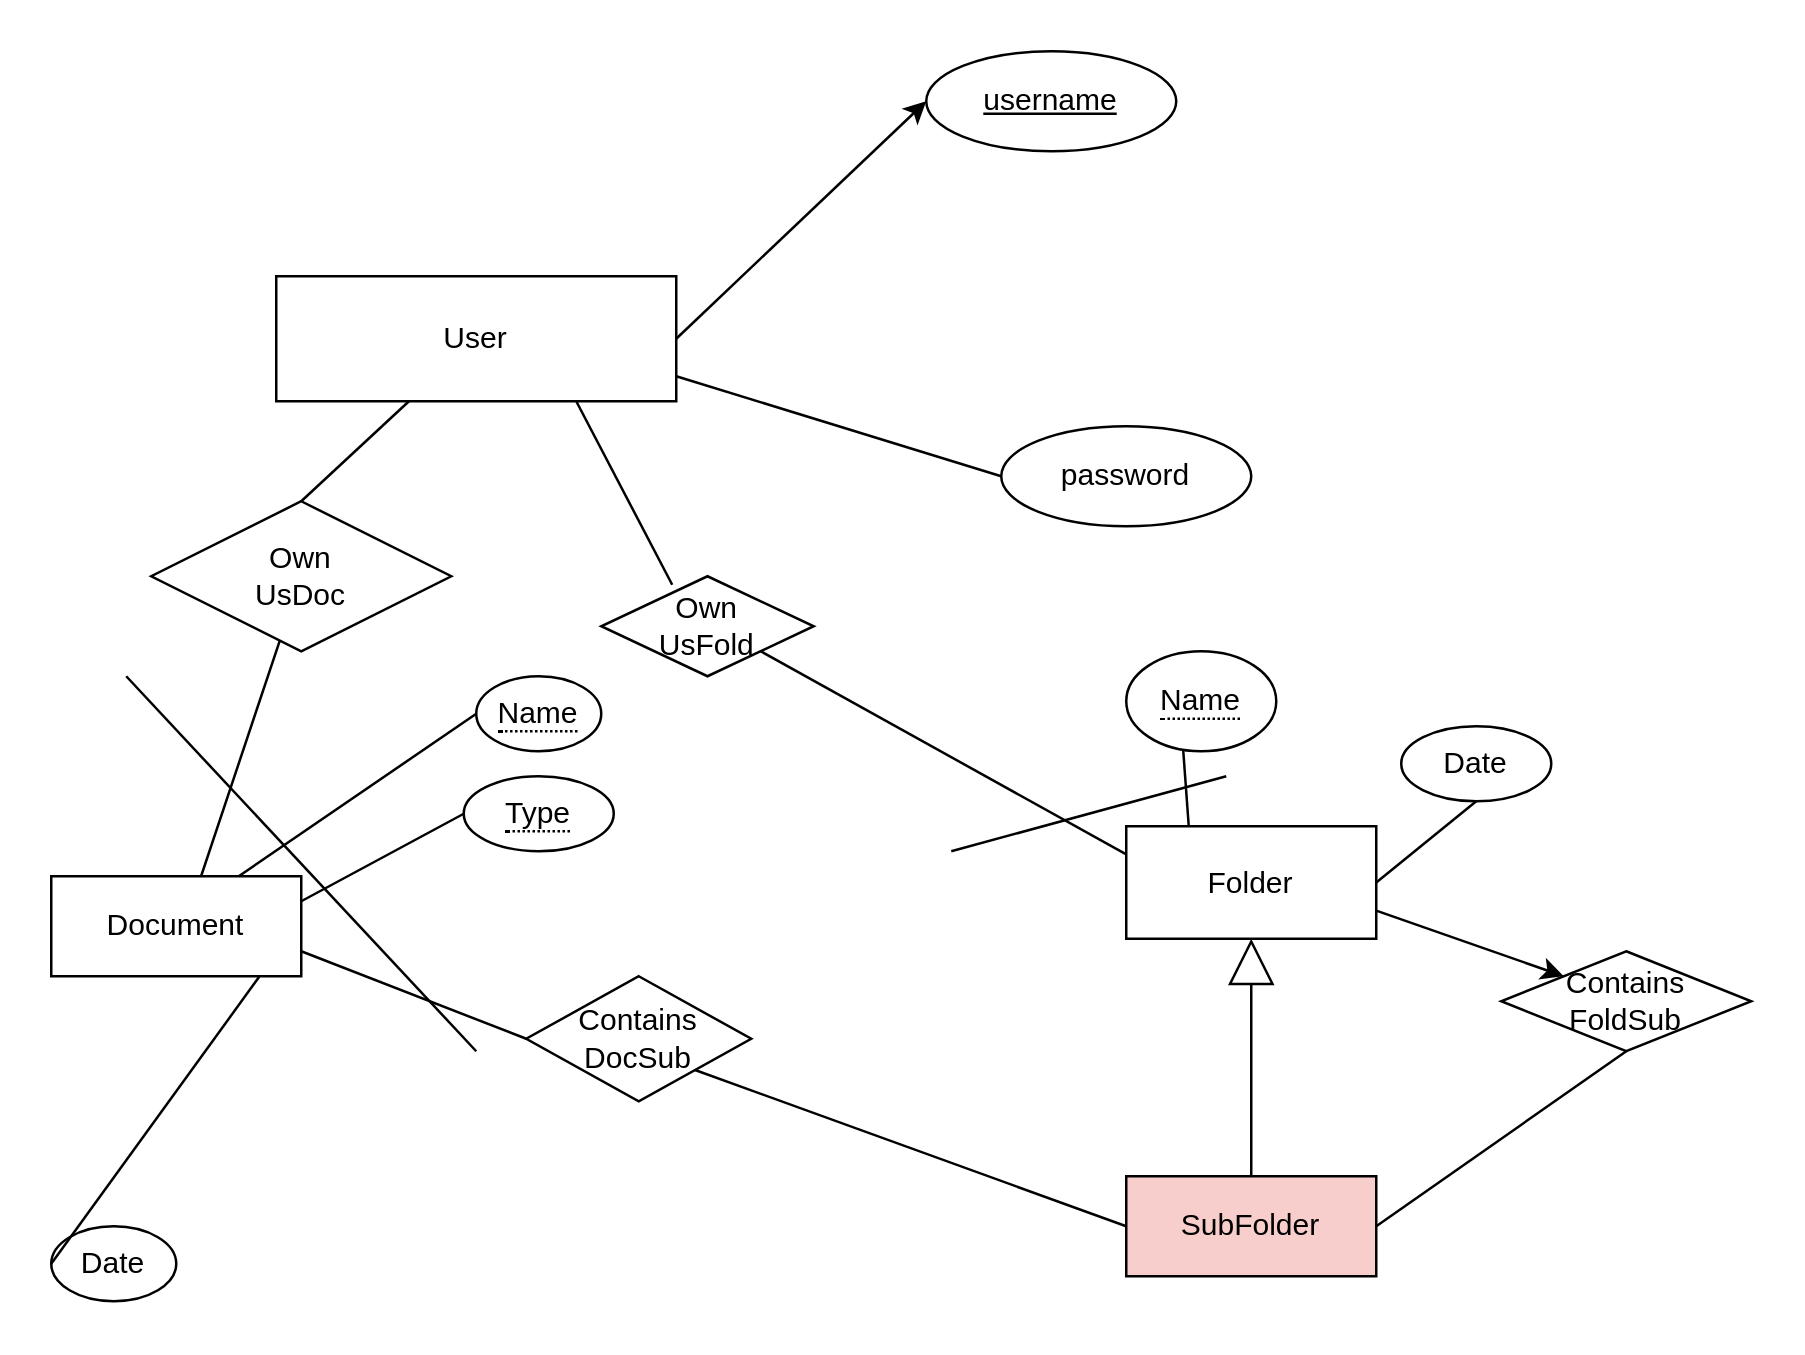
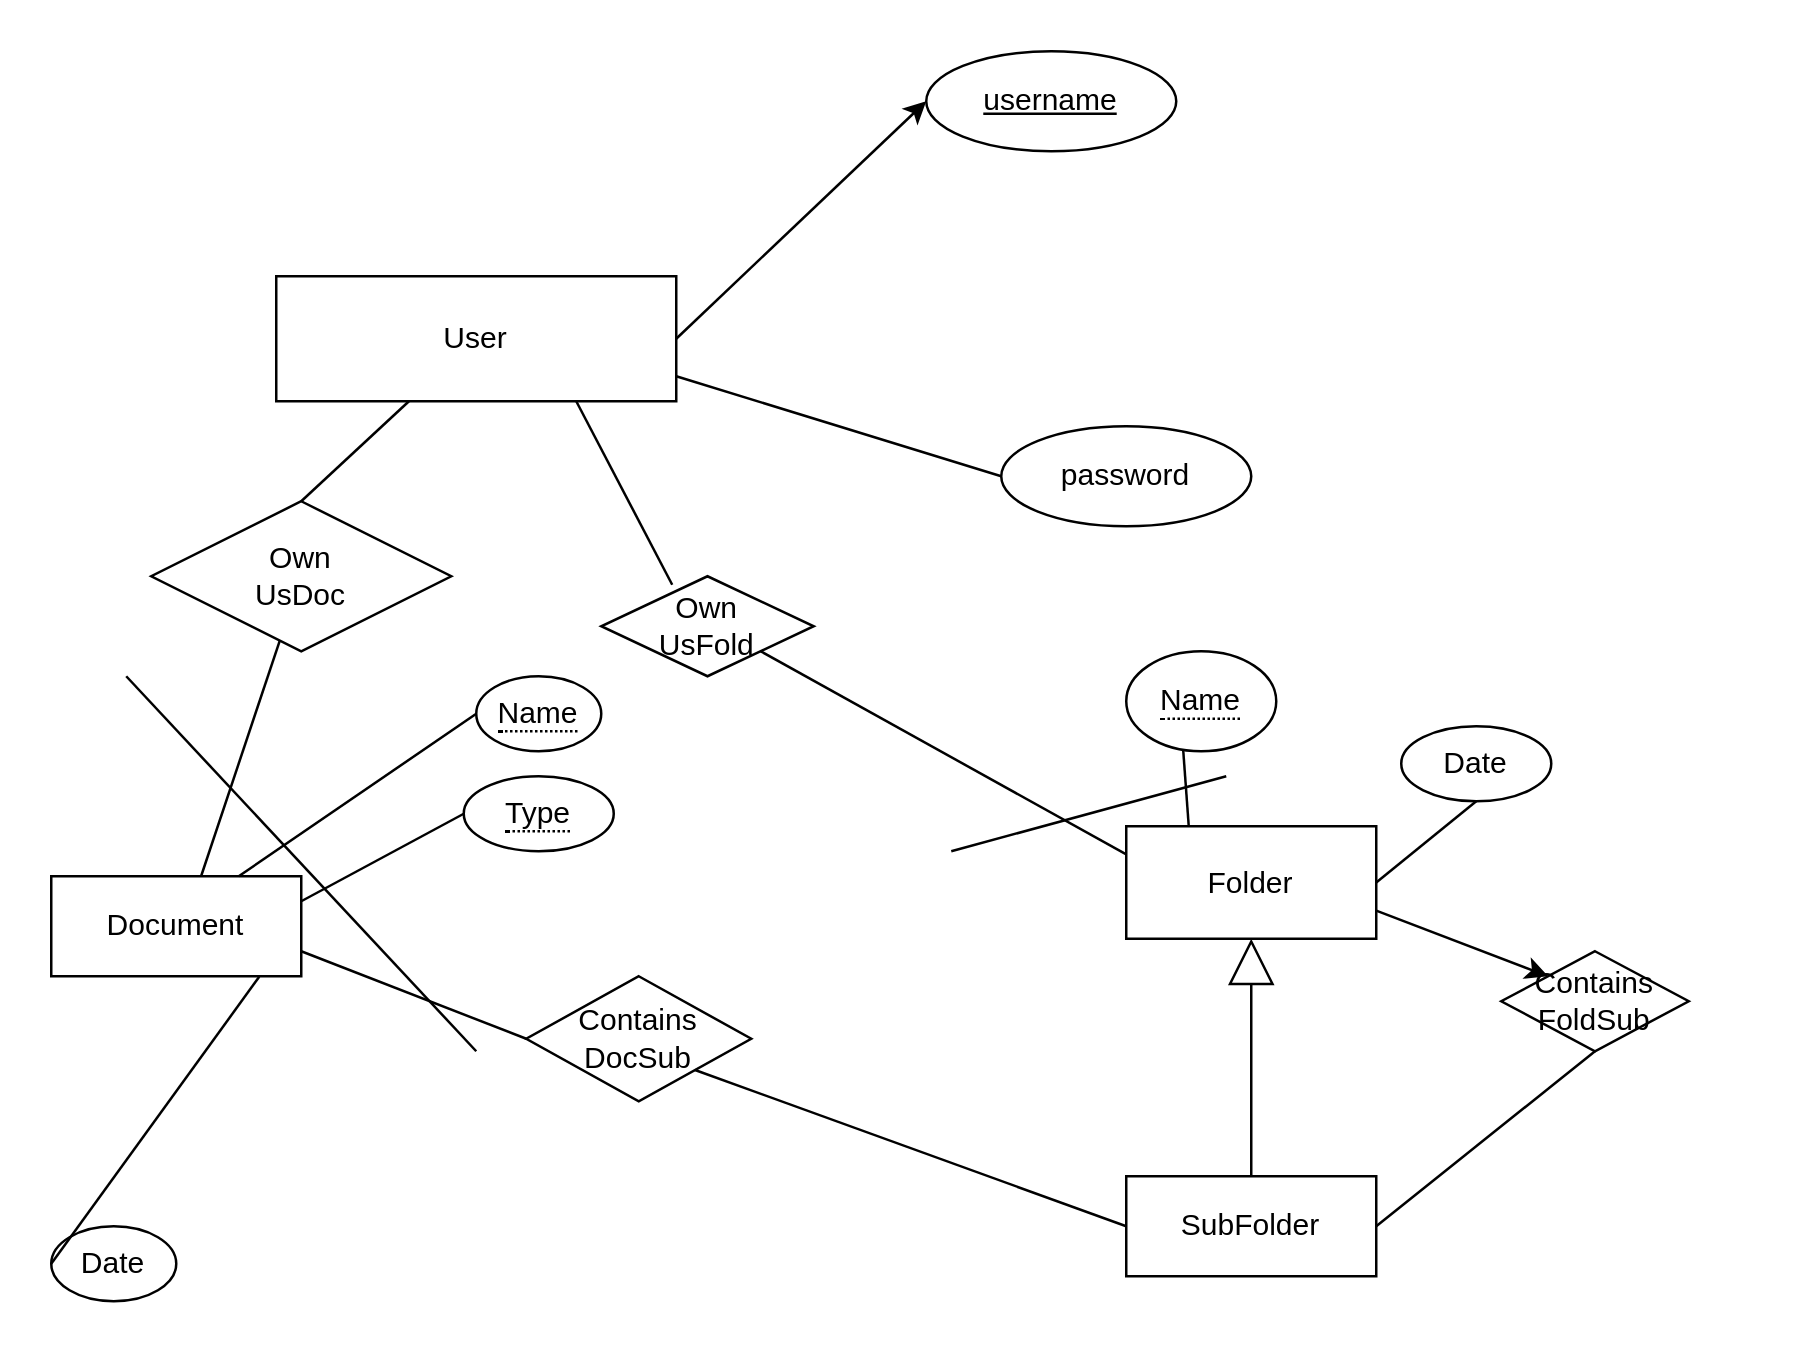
node "Contains FoldSub": size 250x100 -> 188x100
node "SubFolder": fillcolor #f8cecc -> #ffffff
